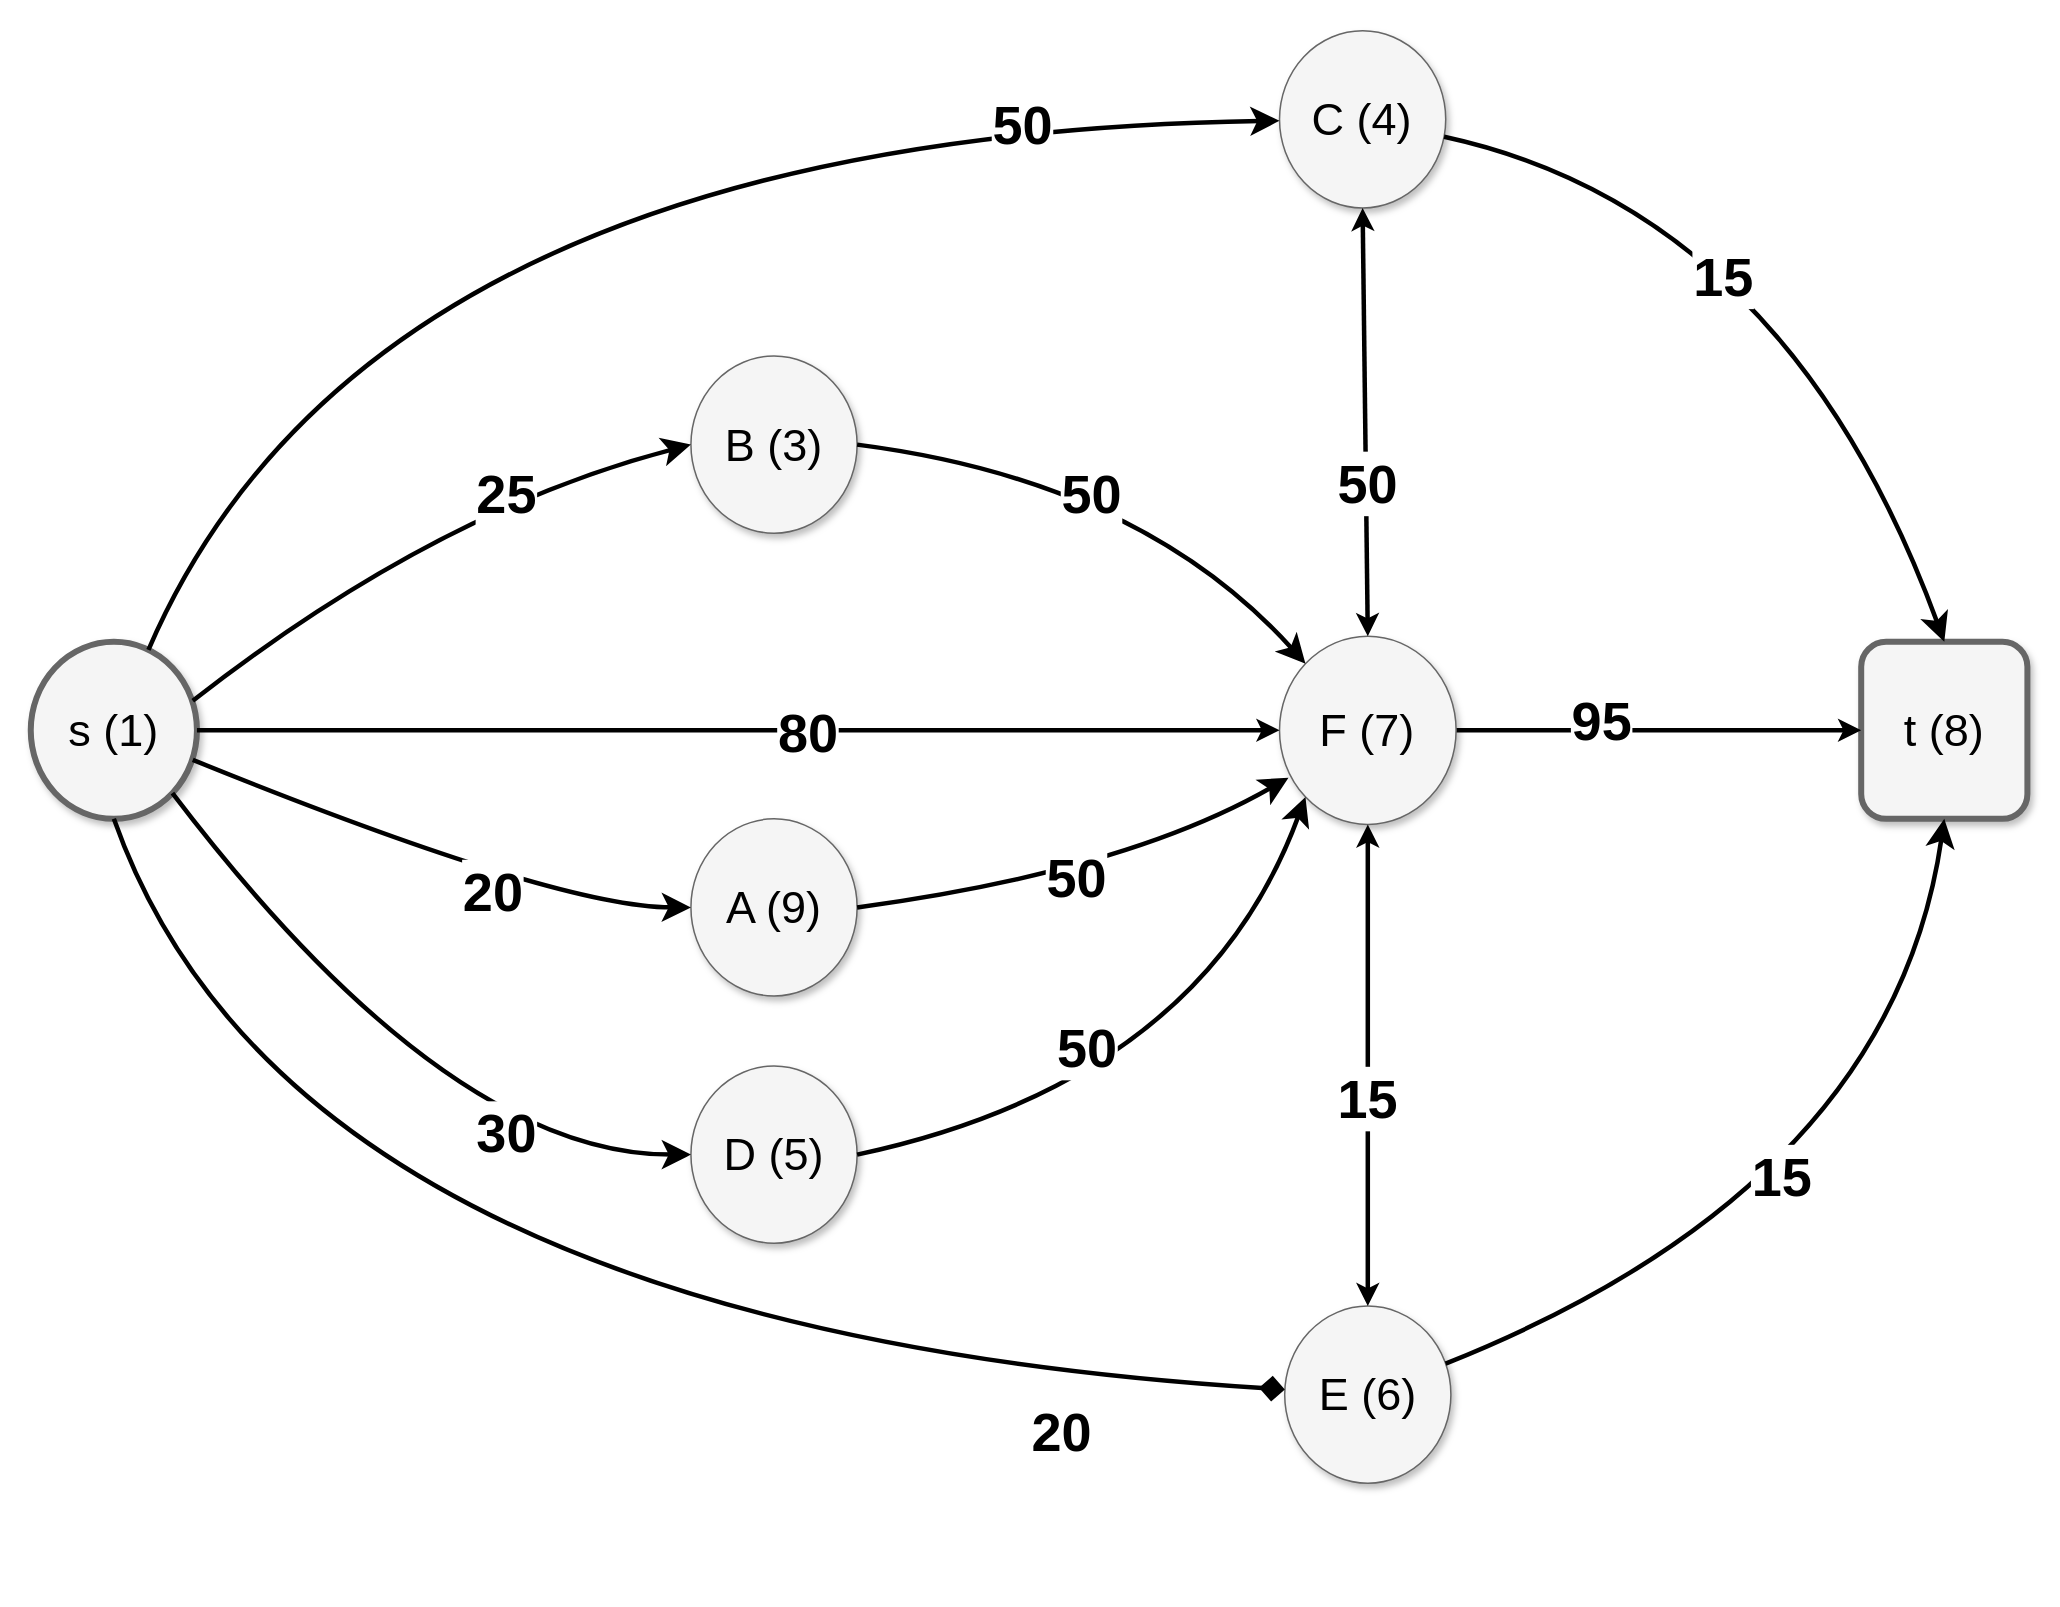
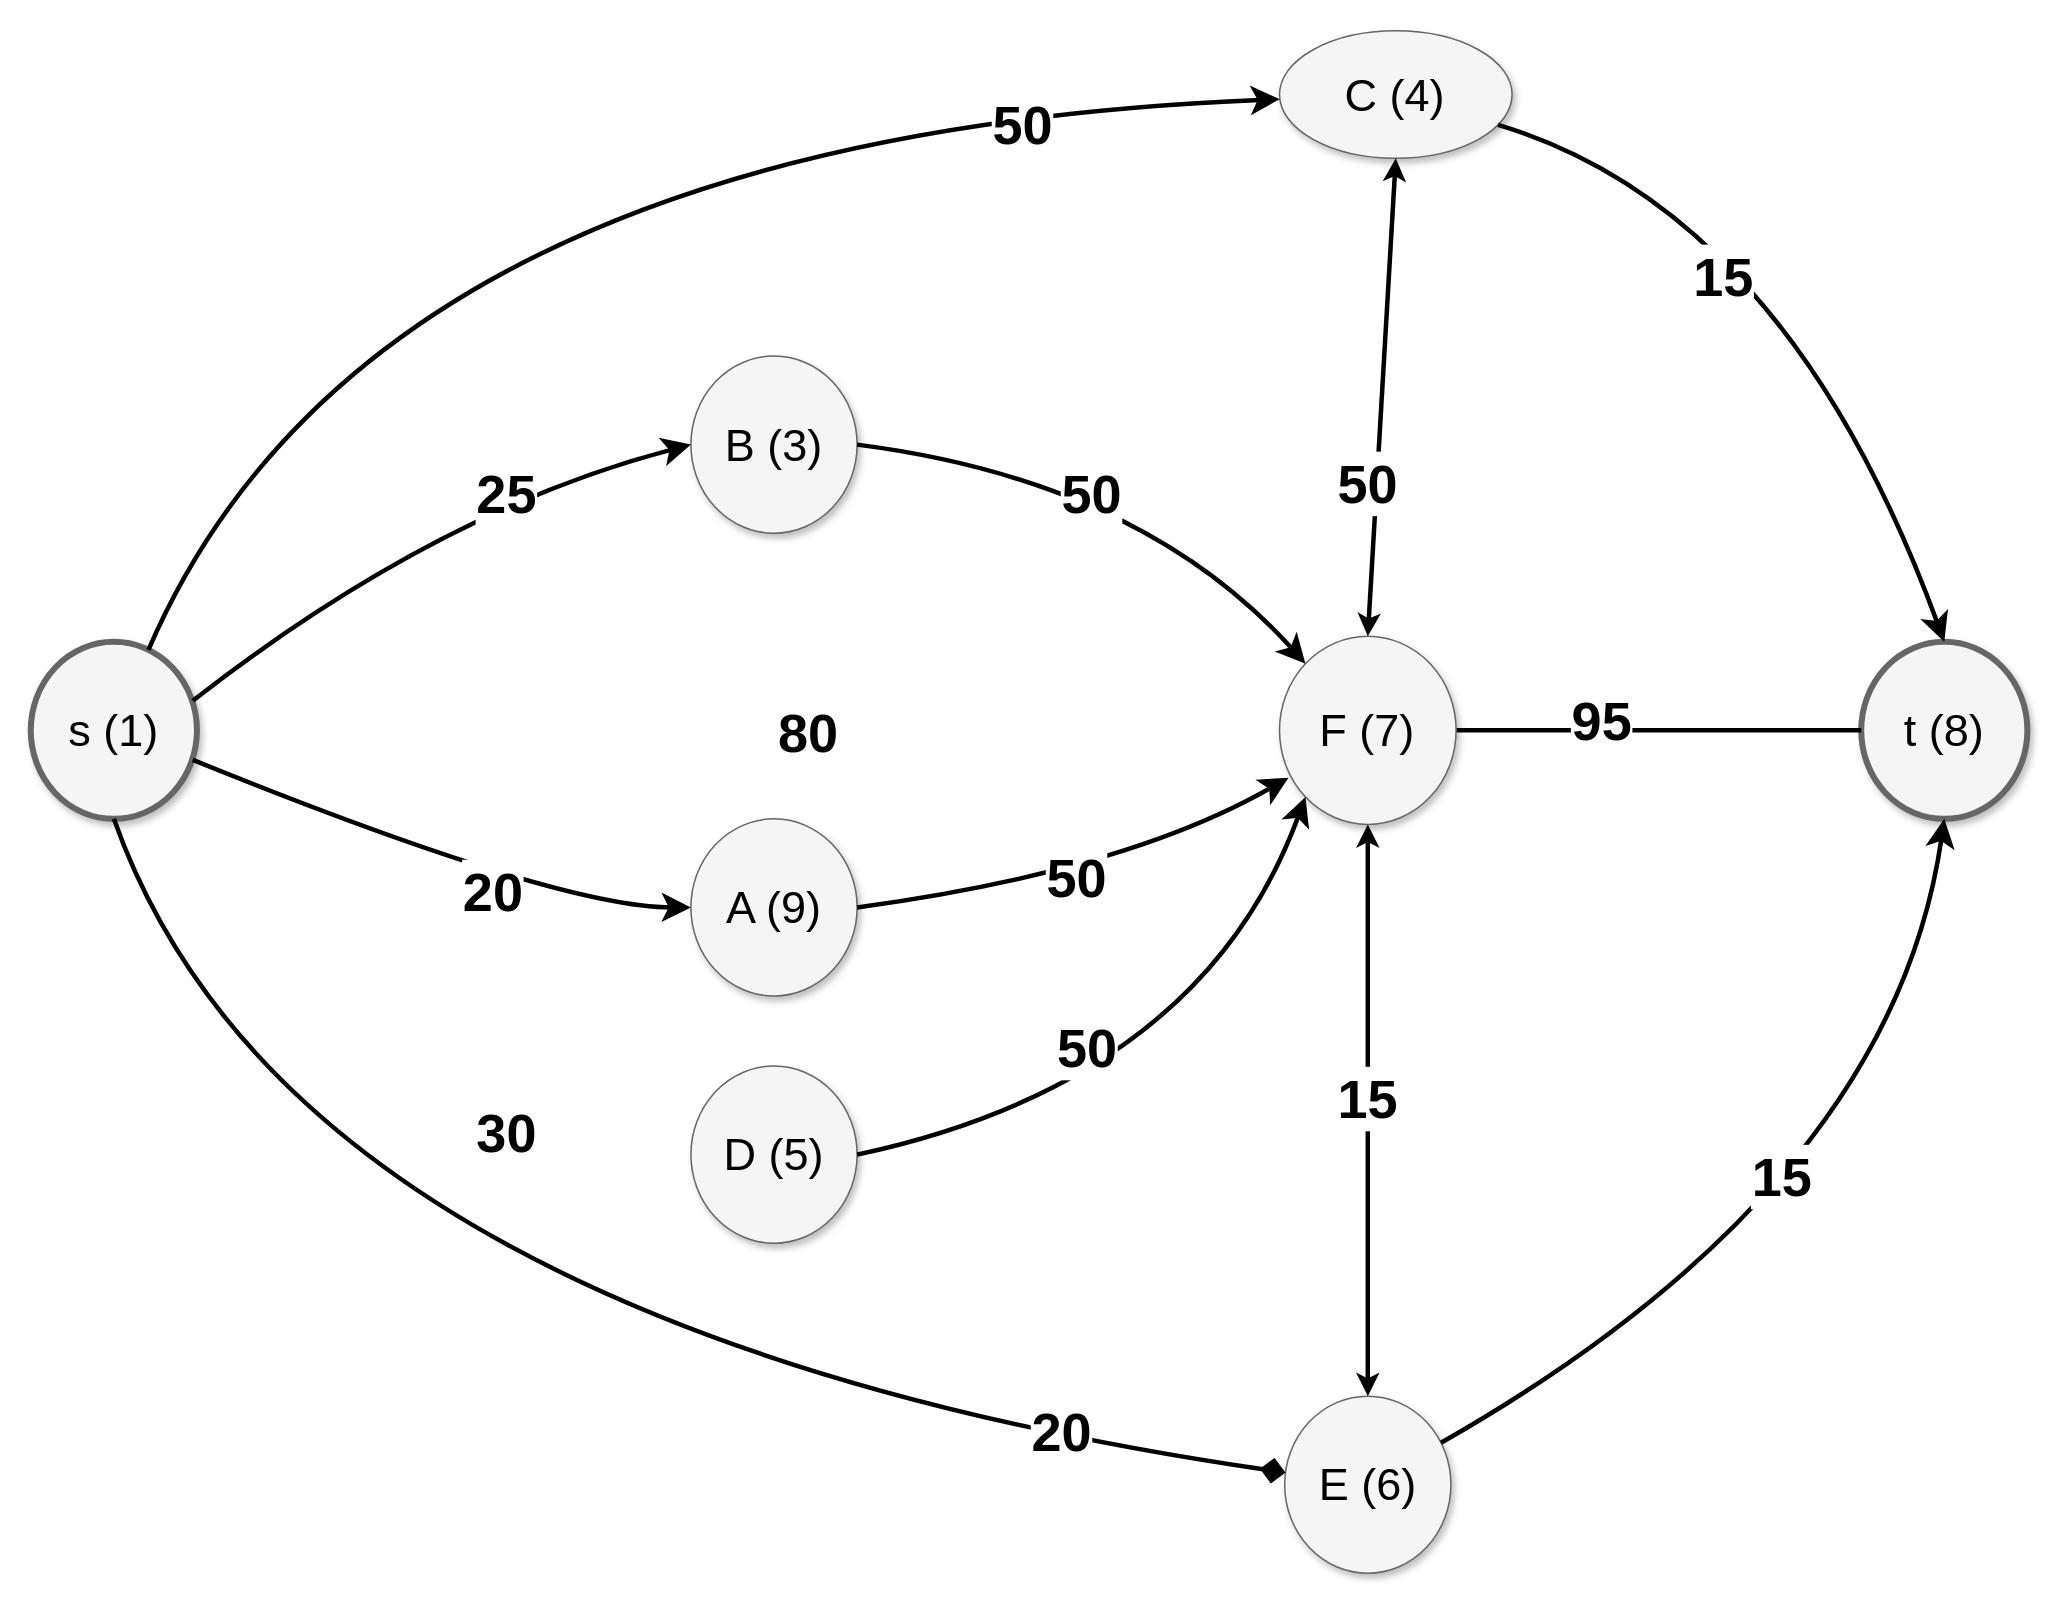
node "C (4)": size 166x177 -> 233x128
edge "s (1)" -> "F (7)": removed
edge "F (7)" -> "t (8)": arrowhead classic -> none
node "t (8)": shape rounded rectangle -> ellipse
edge "s (1)" -> "D (5)": removed
node "E (6)": moved (1367, 1394) -> (1367, 1484)
